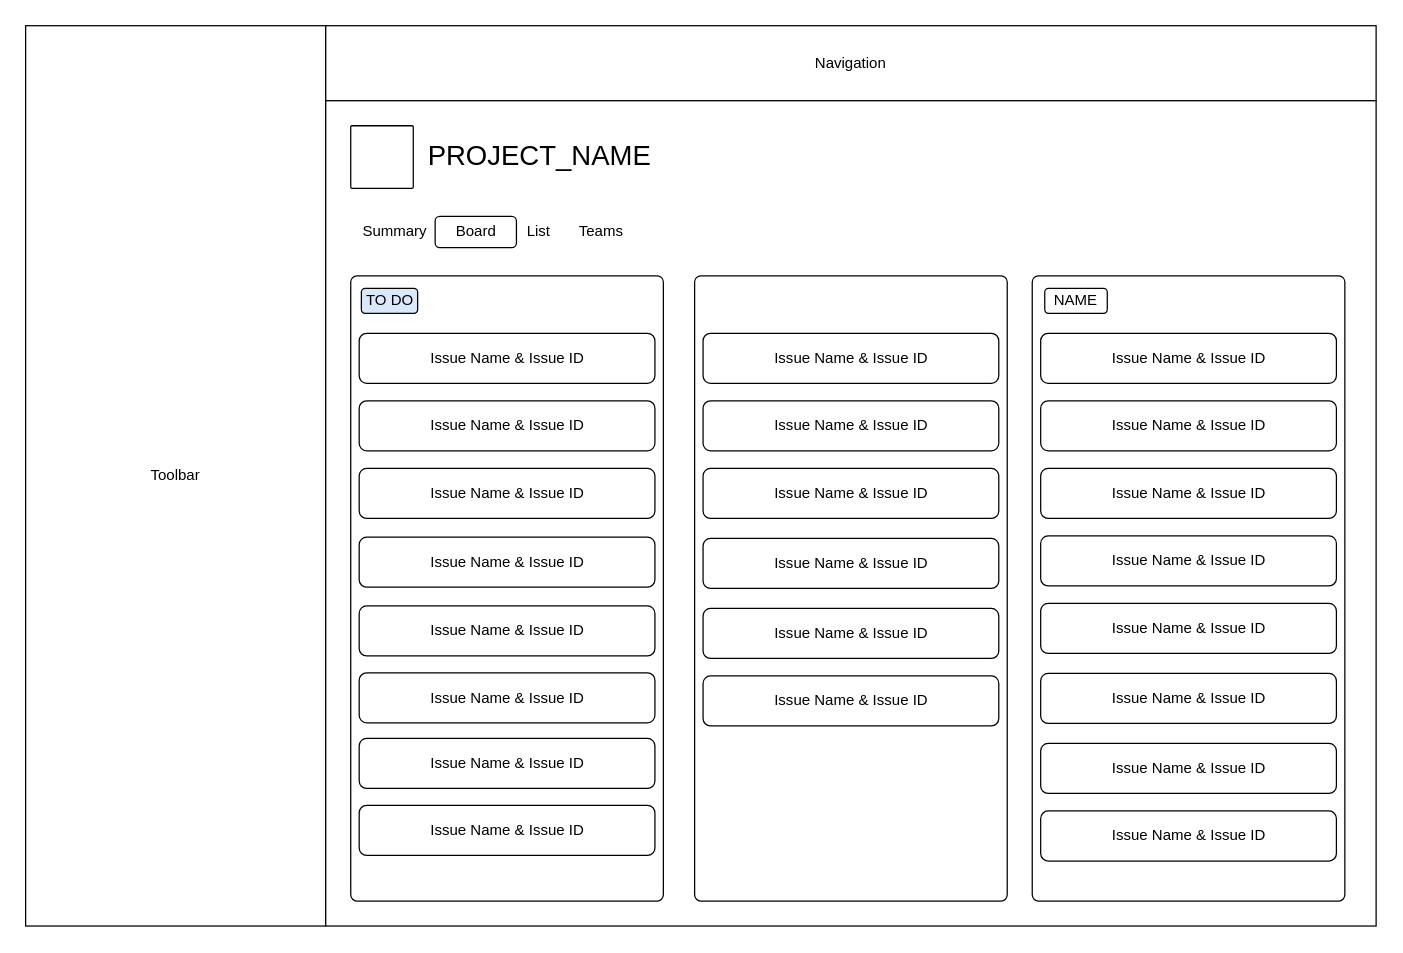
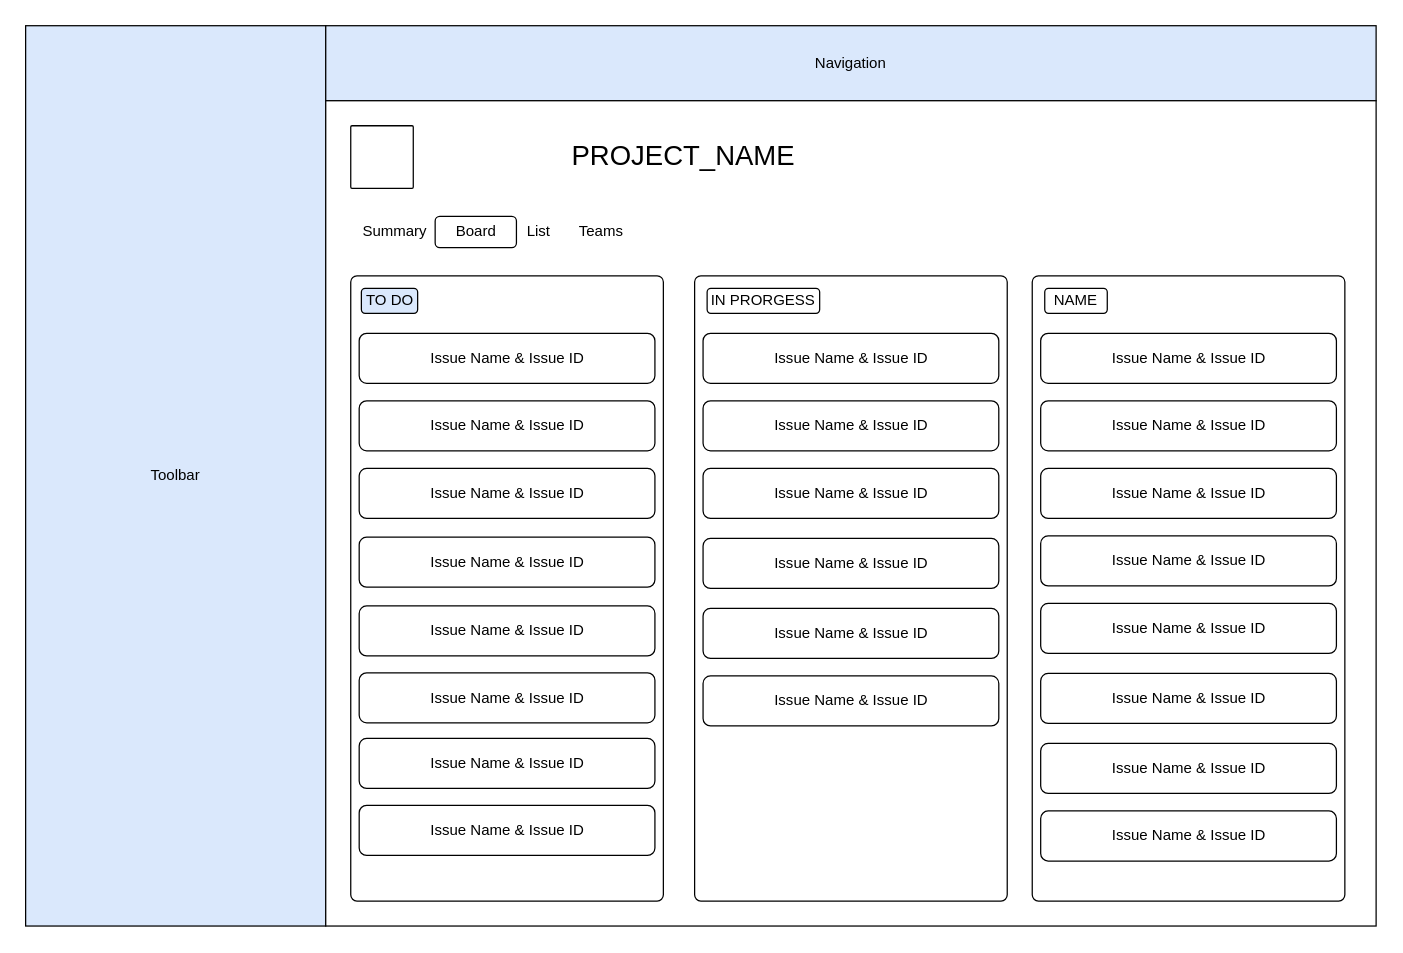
node "Navigation": fillcolor #ffffff -> #dae8fc
node "PROJECT_NAME": moved (532, 157) -> (676, 157)
node "IN PRORGESS": added
node "Toolbar": fillcolor #ffffff -> #dae8fc
